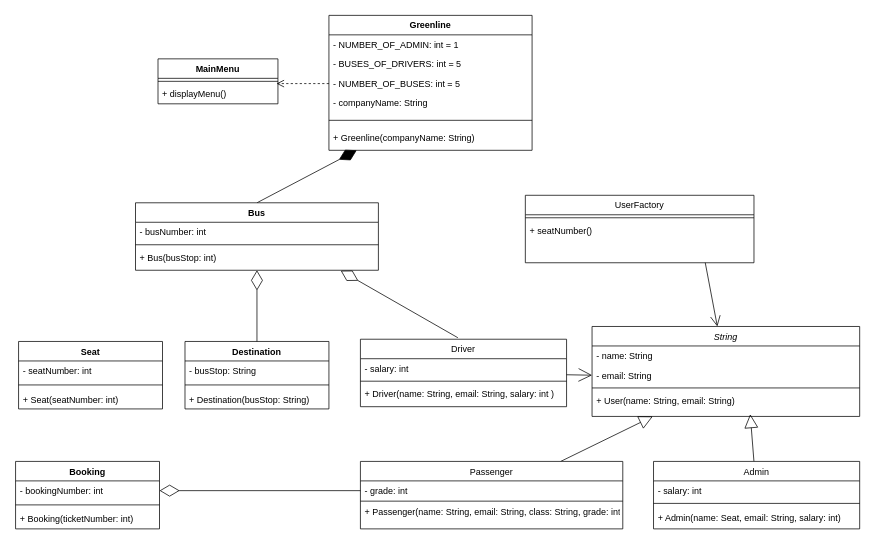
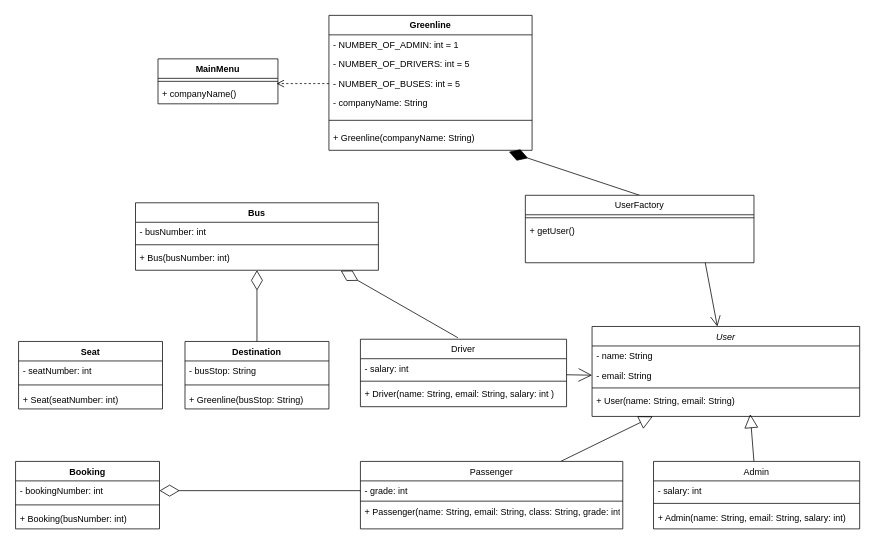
node "- BUSES_OF_DRIVERS: int = 5": label "- BUSES_OF_DRIVERS: int = 5" -> "- NUMBER_OF_DRIVERS: int = 5"
node "+ displayMenu()": label "+ displayMenu()" -> "+ companyName()"
edge "UserFactory" -> "+ Greenline(companyName: String)": added
edge "Bus" -> "+ Greenline(companyName: String)": removed
node "+ seatNumber()": label "+ seatNumber()" -> "+ getUser()"
node "+ Bus(busStop: int)": label "+ Bus(busStop: int)" -> "+ Bus(busNumber: int)"
node "String": label "String" -> "User"
node "+ Destination(busStop: String)": label "+ Destination(busStop: String)" -> "+ Greenline(busStop: String)"
node "+ Admin(name: Seat, email: String, salary: int)": label "+ Admin(name: Seat, email: String, salary: int)" -> "+ Admin(name: String, email: String, salary: int)"
node "+ Booking(ticketNumber: int)": label "+ Booking(ticketNumber: int)" -> "+ Booking(busNumber: int)"
